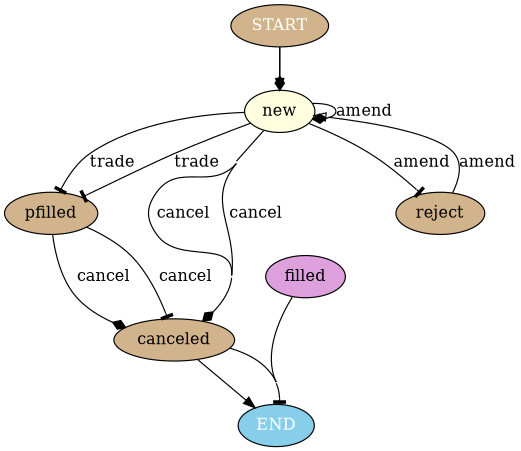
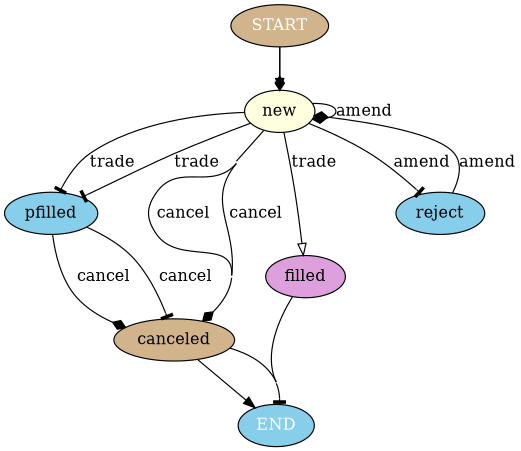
edge "reject" -> "new": arrowhead onormal -> diamond
edge "new" -> "filled": added, label "trade"
node "pfilled": fillcolor tan -> skyblue
node "reject": fillcolor tan -> skyblue
